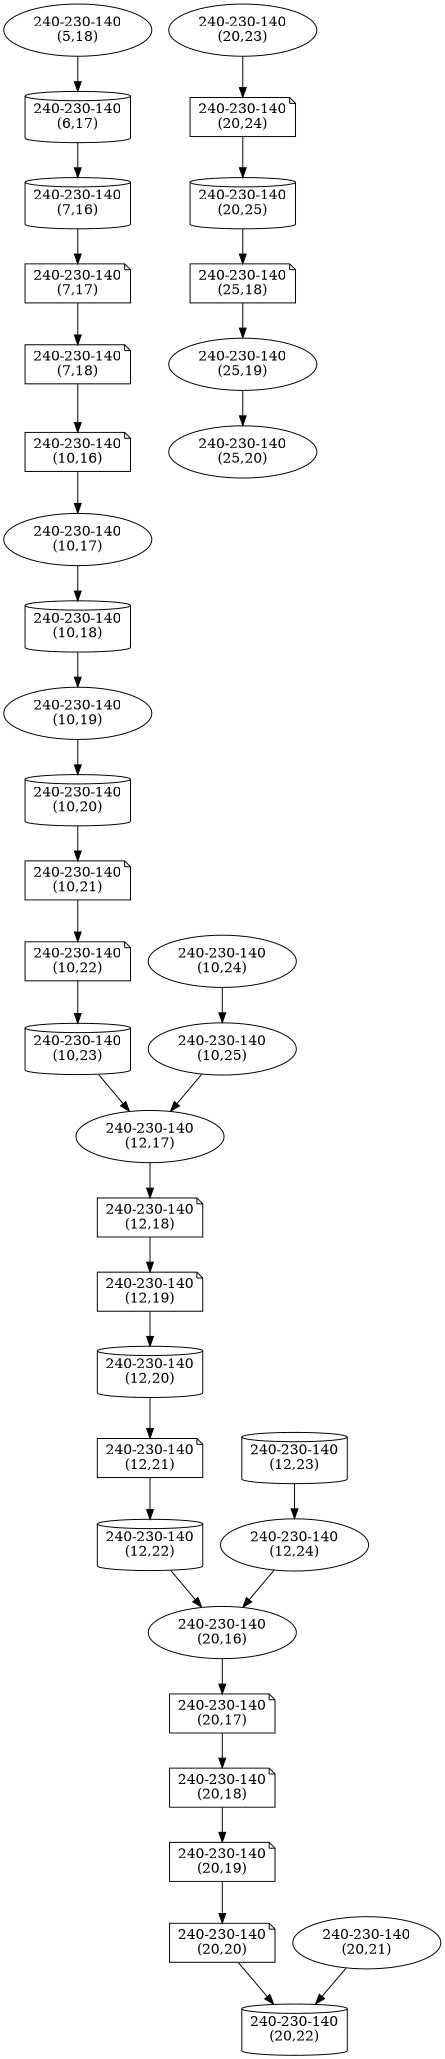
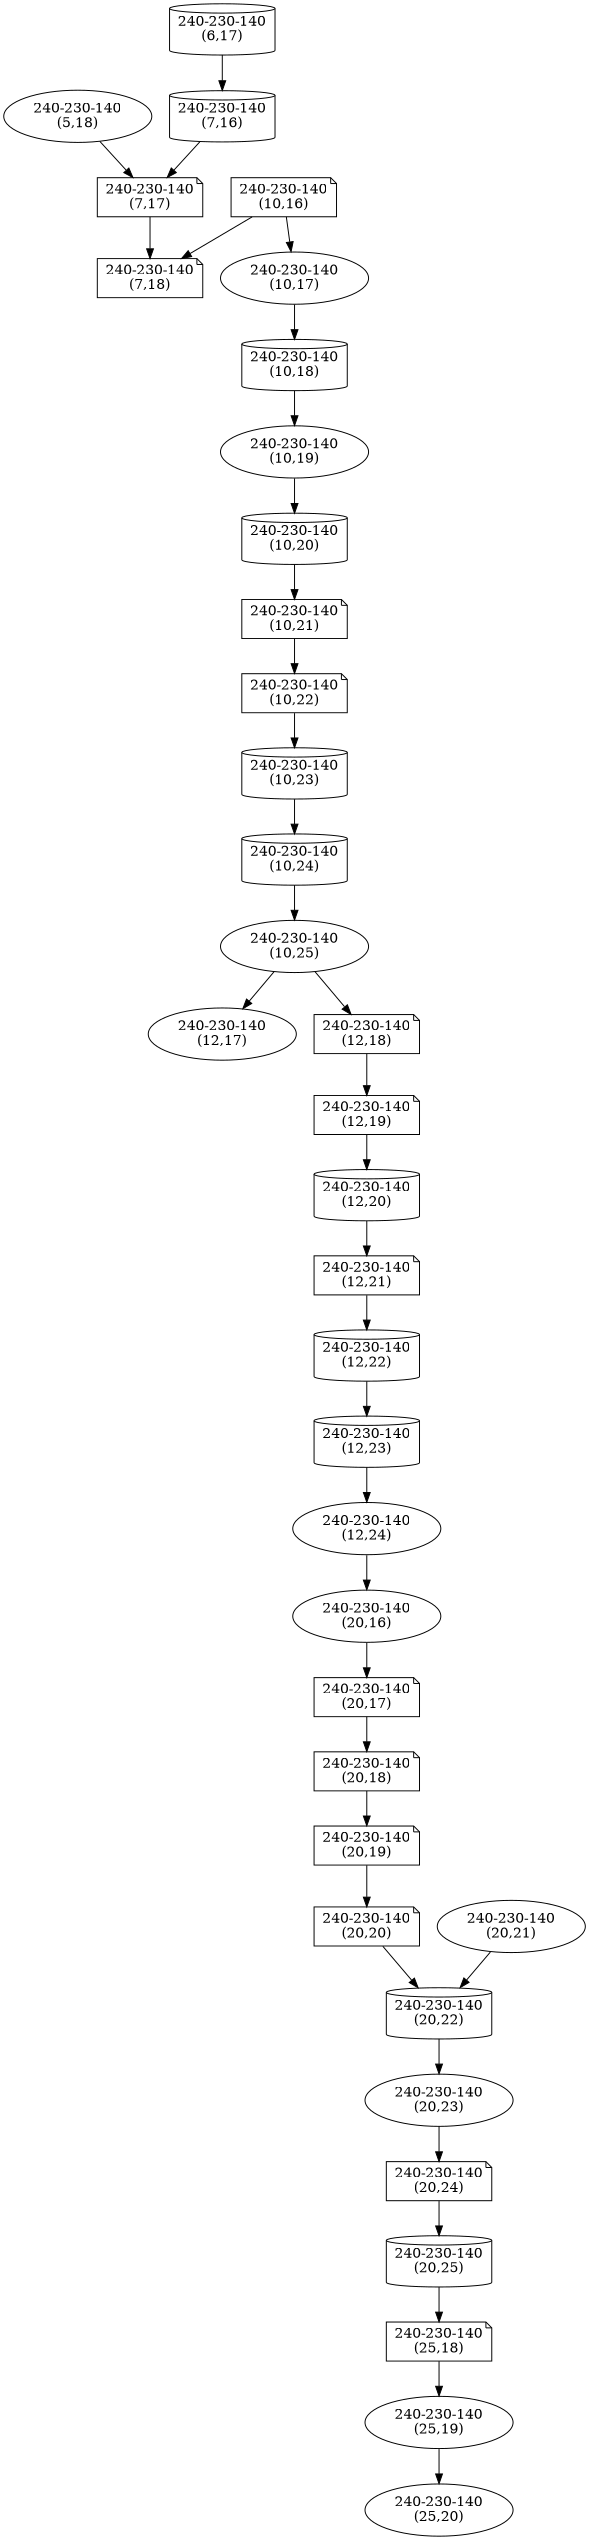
edge "240-230-140 (5,18)" -> "240-230-140 (6,17)": now "240-230-140 (5,18)" -> "240-230-140 (7,17)"
edge "240-230-140 (7,18)" -> "240-230-140 (10,16)": reversed
node "240-230-140 (10,24)": shape ellipse -> cylinder
edge "240-230-140 (10,23)" -> "240-230-140 (12,17)": now "240-230-140 (10,23)" -> "240-230-140 (10,24)"
edge "240-230-140 (12,17)" -> "240-230-140 (12,18)": now "240-230-140 (10,25)" -> "240-230-140 (12,18)"
edge "240-230-140 (12,22)" -> "240-230-140 (20,16)": now "240-230-140 (12,22)" -> "240-230-140 (12,23)"
edge "240-230-140 (20,22)" -> "240-230-140 (20,23)": added
